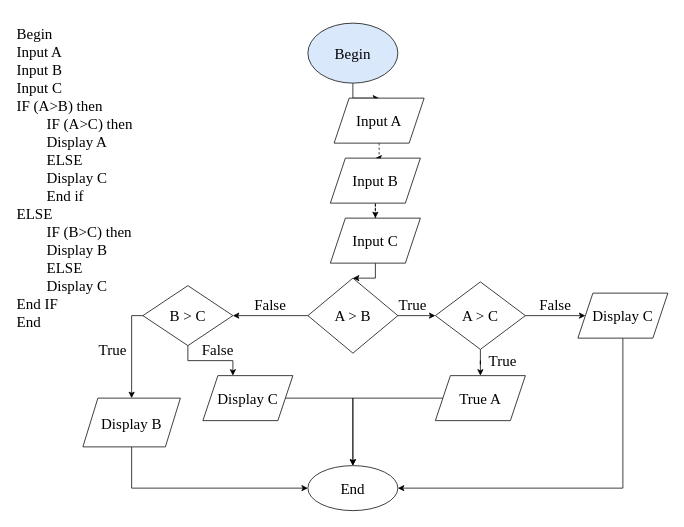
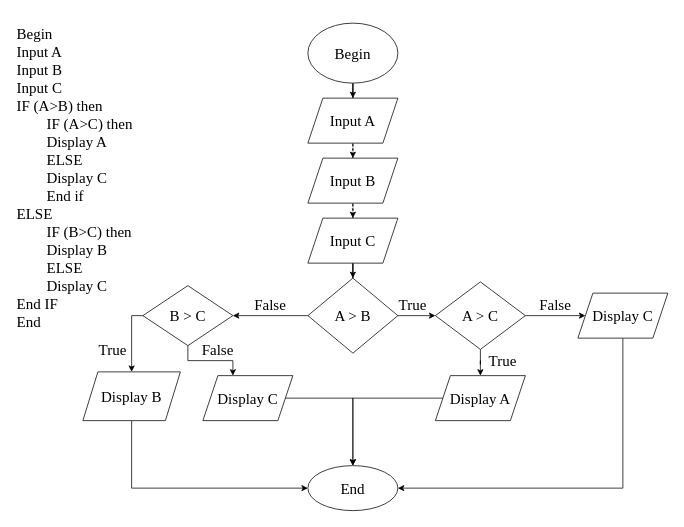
node "Begin": fillcolor #dae8fc -> #ffffff
node "Input A": moved (379, 120) -> (353, 120)
node "Input B": moved (375, 180) -> (353, 180)
node "Input C": moved (375, 240) -> (353, 240)
node "True A": label "True A" -> "Display A"
node "Display B": moved (132, 422) -> (132, 396)
